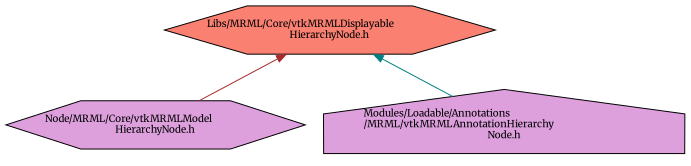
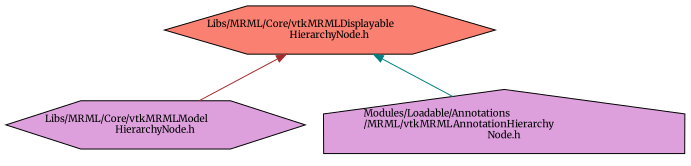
node "Node/MRML/Core/vtkMRMLModel HierarchyNode.h": label "Node/MRML/Core/vtkMRMLModel HierarchyNode.h" -> "Libs/MRML/Core/vtkMRMLModel HierarchyNode.h"
